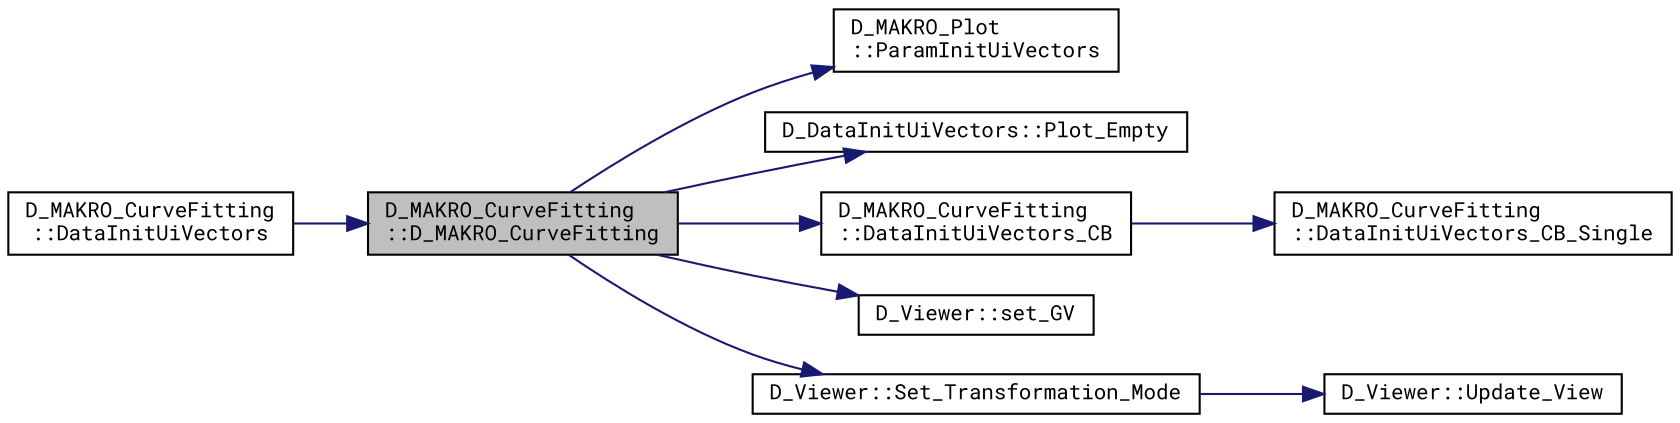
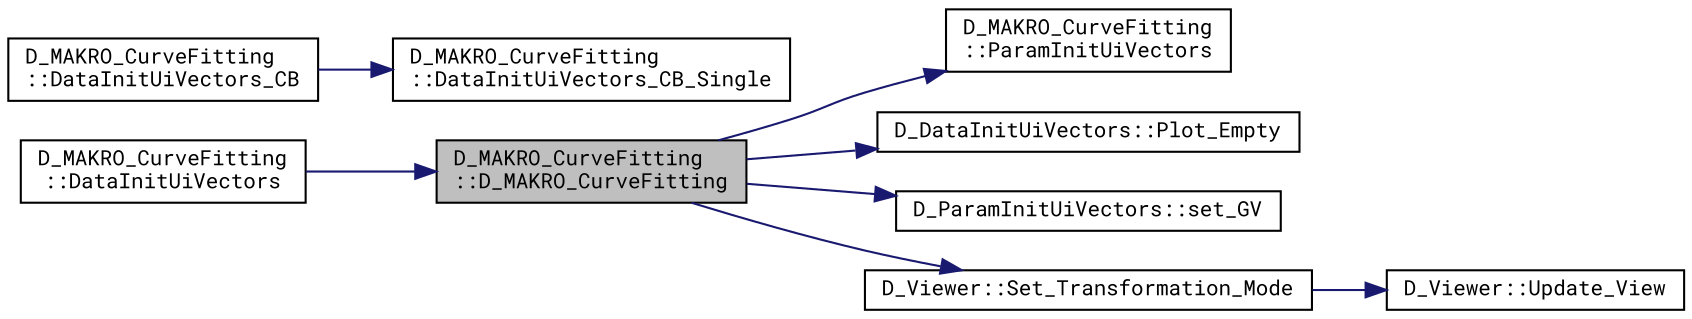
node "D_MAKRO_Plot ::ParamInitUiVectors": label "D_MAKRO_Plot ::ParamInitUiVectors" -> "D_MAKRO_CurveFitting ::ParamInitUiVectors"
edge "D_MAKRO_CurveFitting ::D_MAKRO_CurveFitting" -> "D_MAKRO_CurveFitting ::DataInitUiVectors_CB": removed
node "D_Viewer::set_GV": label "D_Viewer::set_GV" -> "D_ParamInitUiVectors::set_GV"
